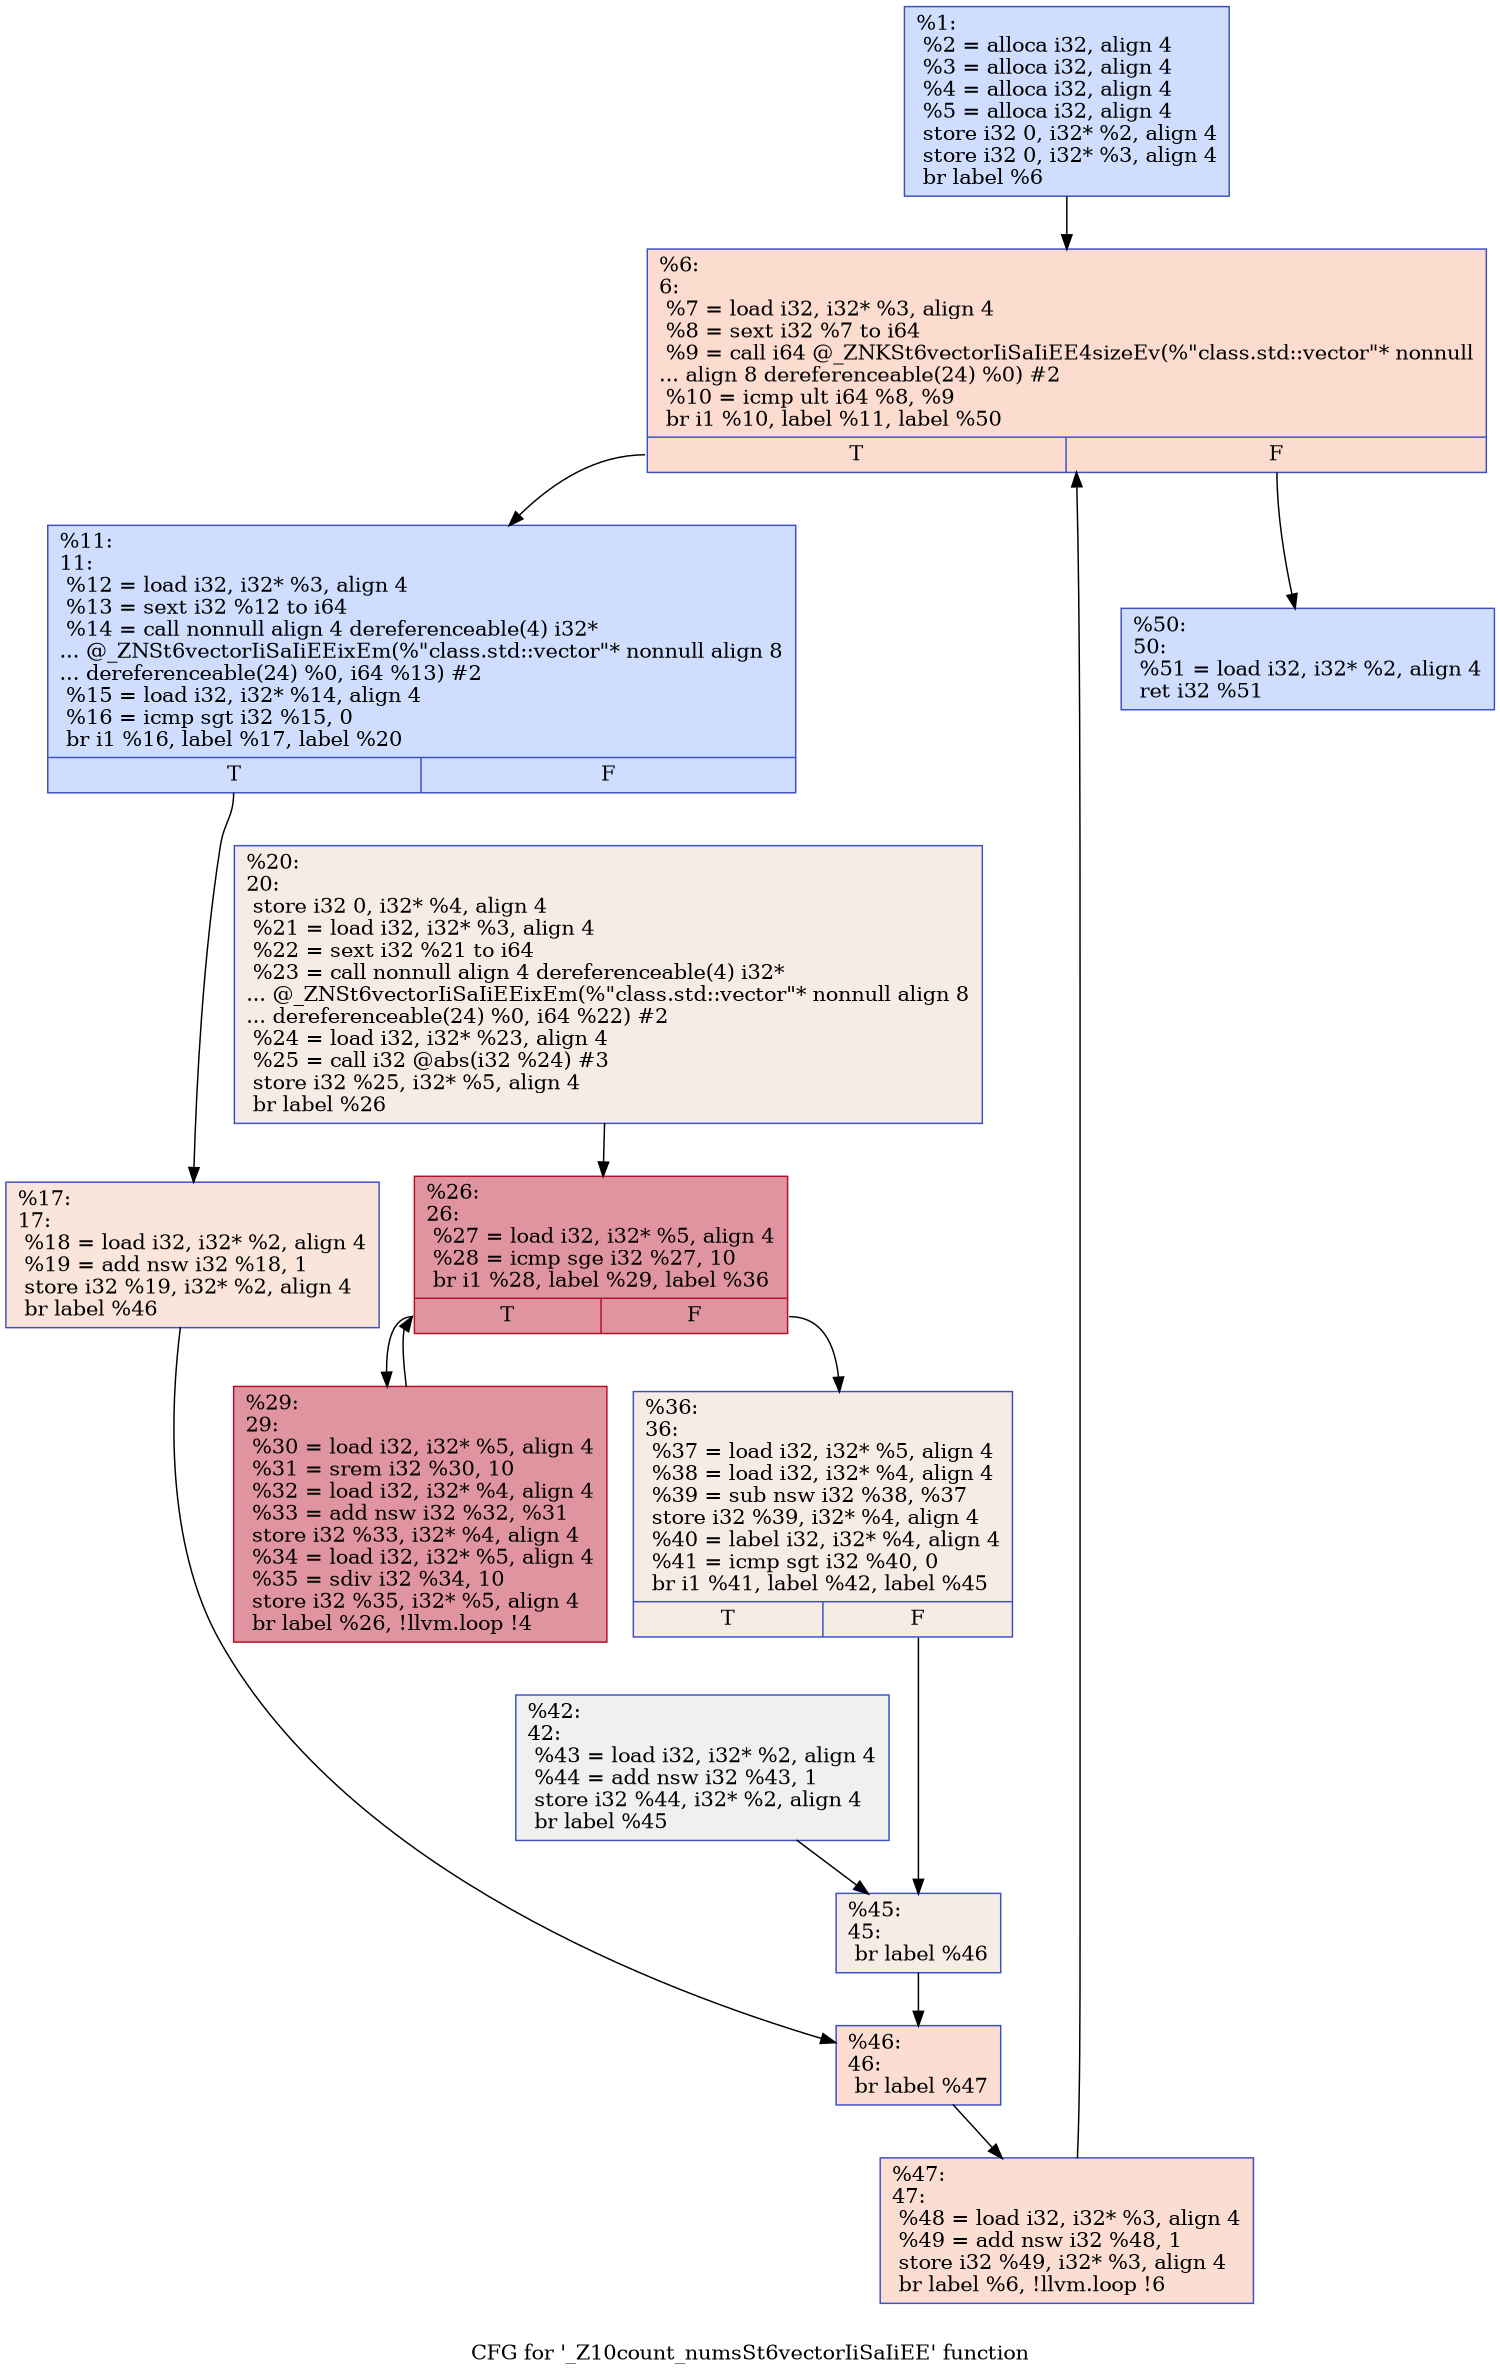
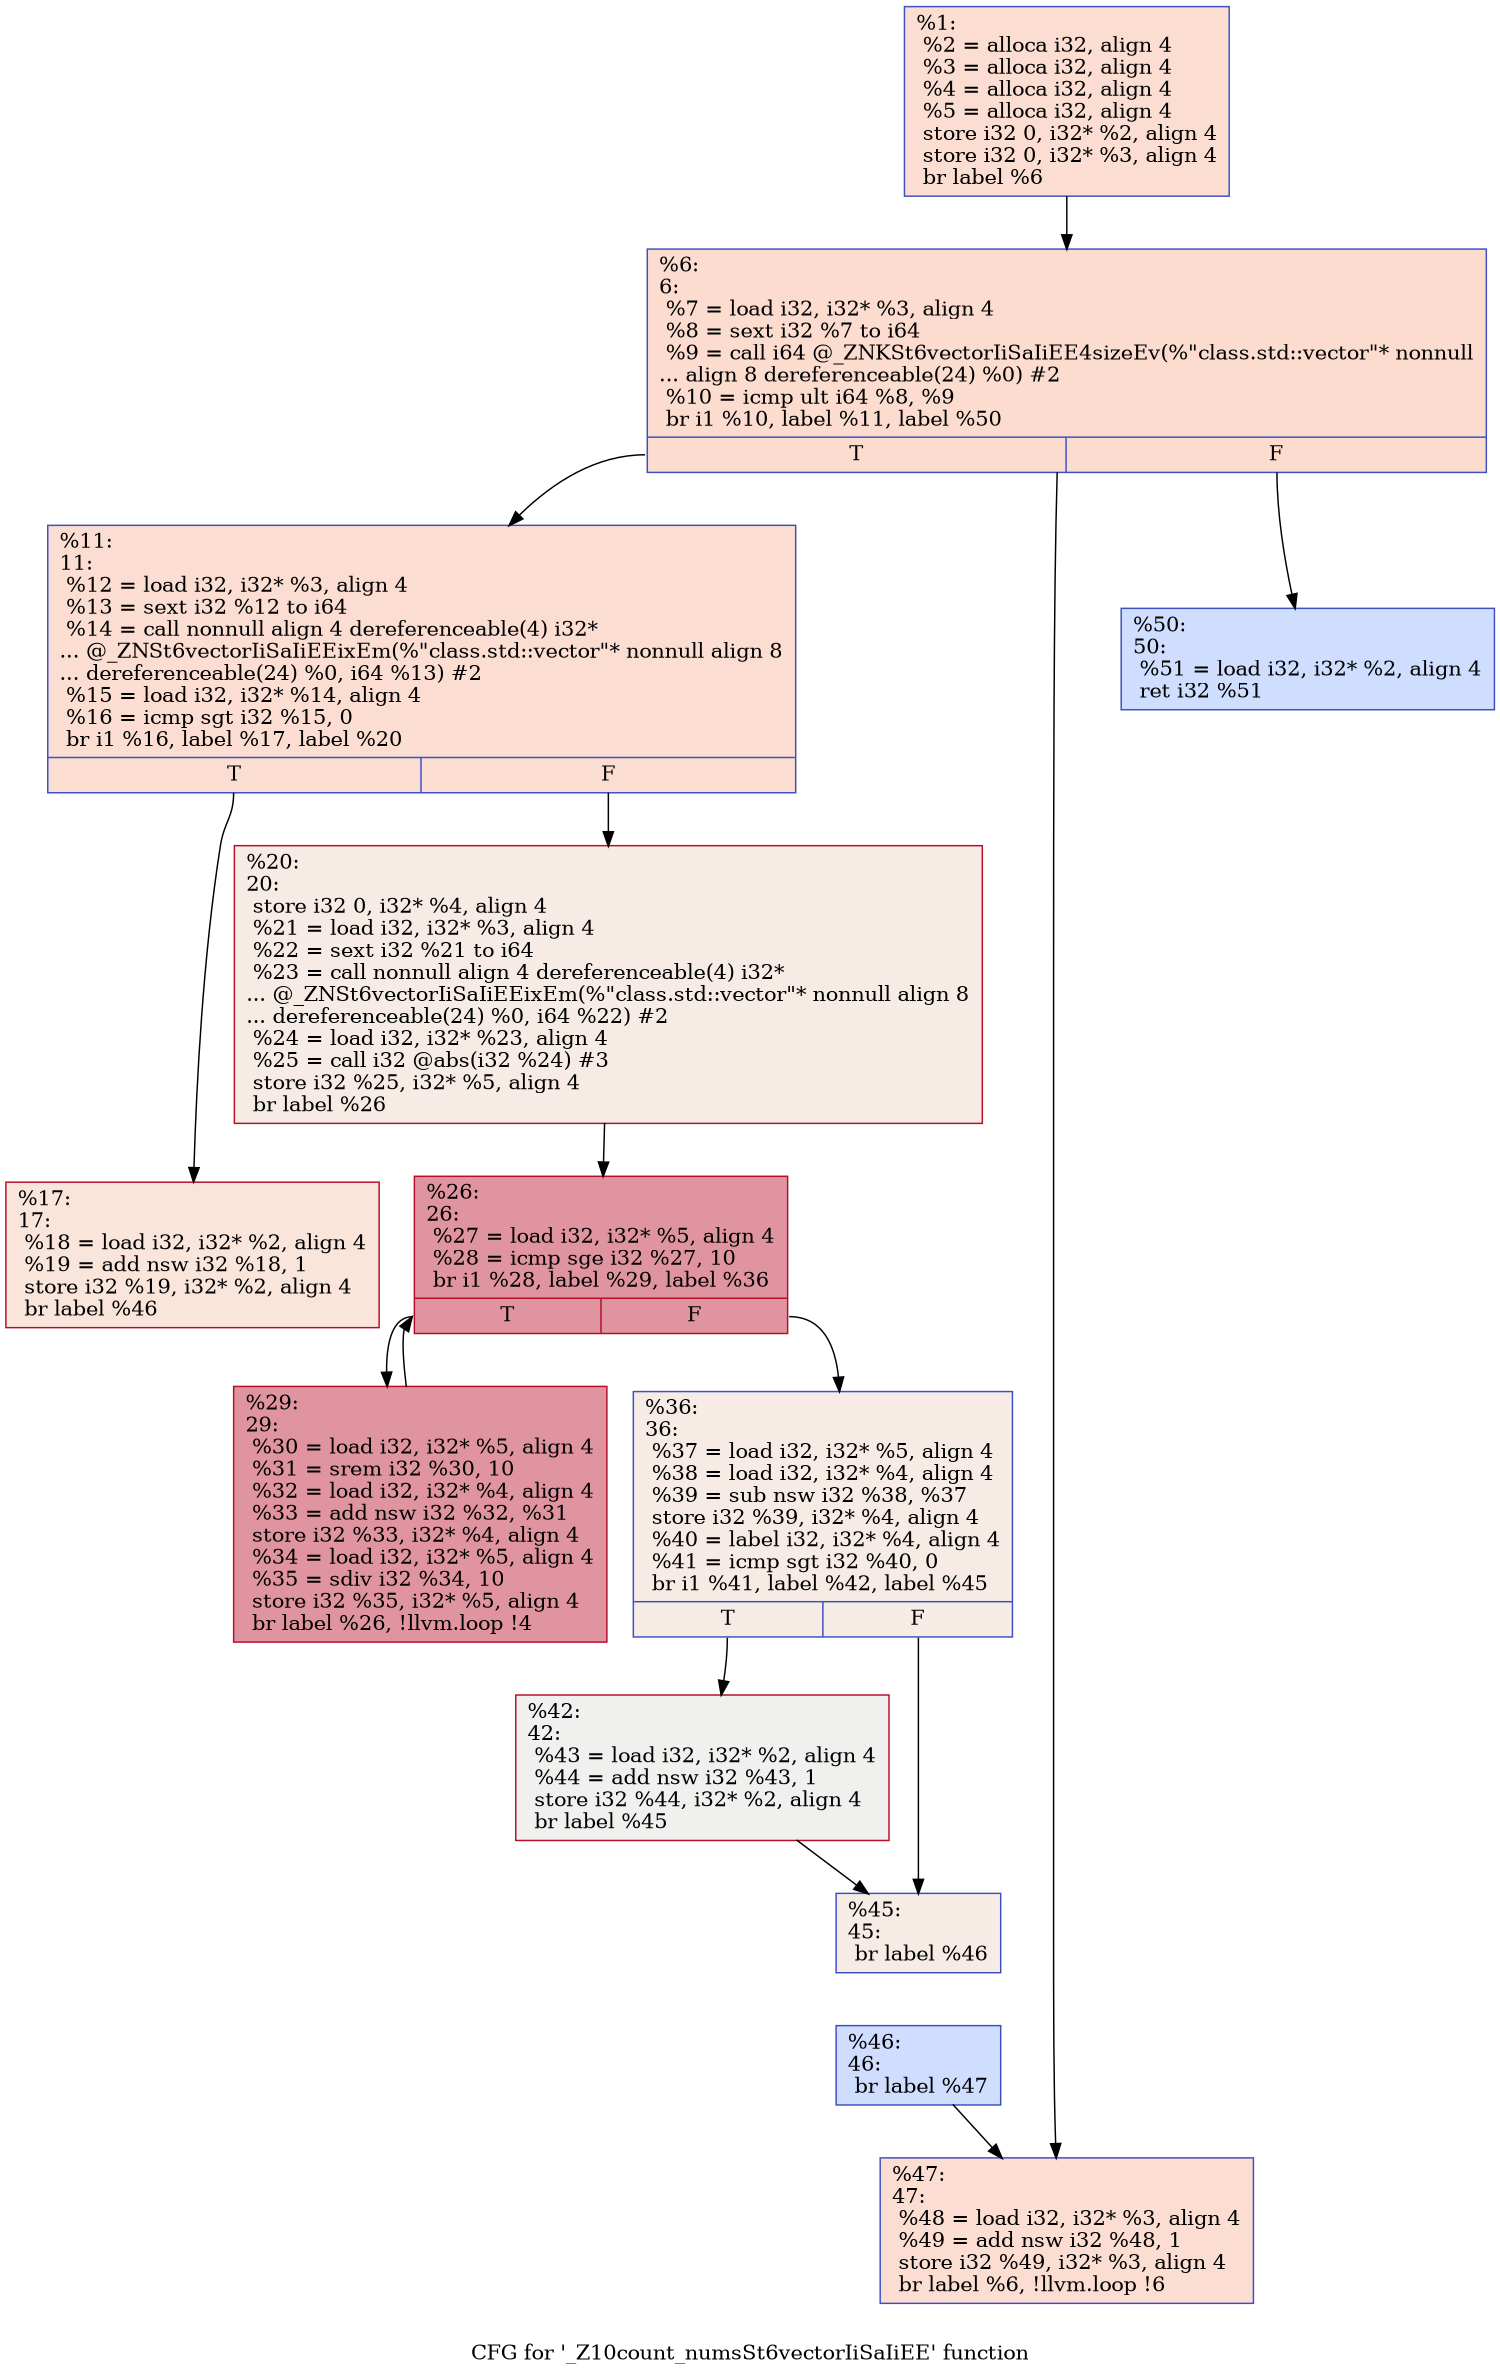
node "%1:": fillcolor #93b5fe70 -> #f7b39670
node "%11:": fillcolor #93b5fe70 -> #f7b39670
edge "%11:" -> "%20:": added
node "%20:": color #3d50c3ff -> #b70d28ff
node "%17:": color #3d50c3ff -> #b70d28ff
edge "%47:" -> "%6:": reversed
edge "%36:" -> "%42:": added
node "%42:": color #3d50c3ff -> #b70d28ff
edge "%17:" -> "%46:": removed
edge "%45:" -> "%46:": removed
node "%46:": fillcolor #f7b39670 -> #93b5fe70
